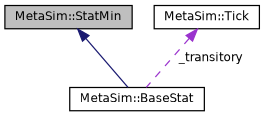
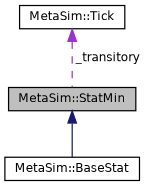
edge "MetaSim::BaseStat" -> "MetaSim::Tick": now "MetaSim::StatMin" -> "MetaSim::Tick"
